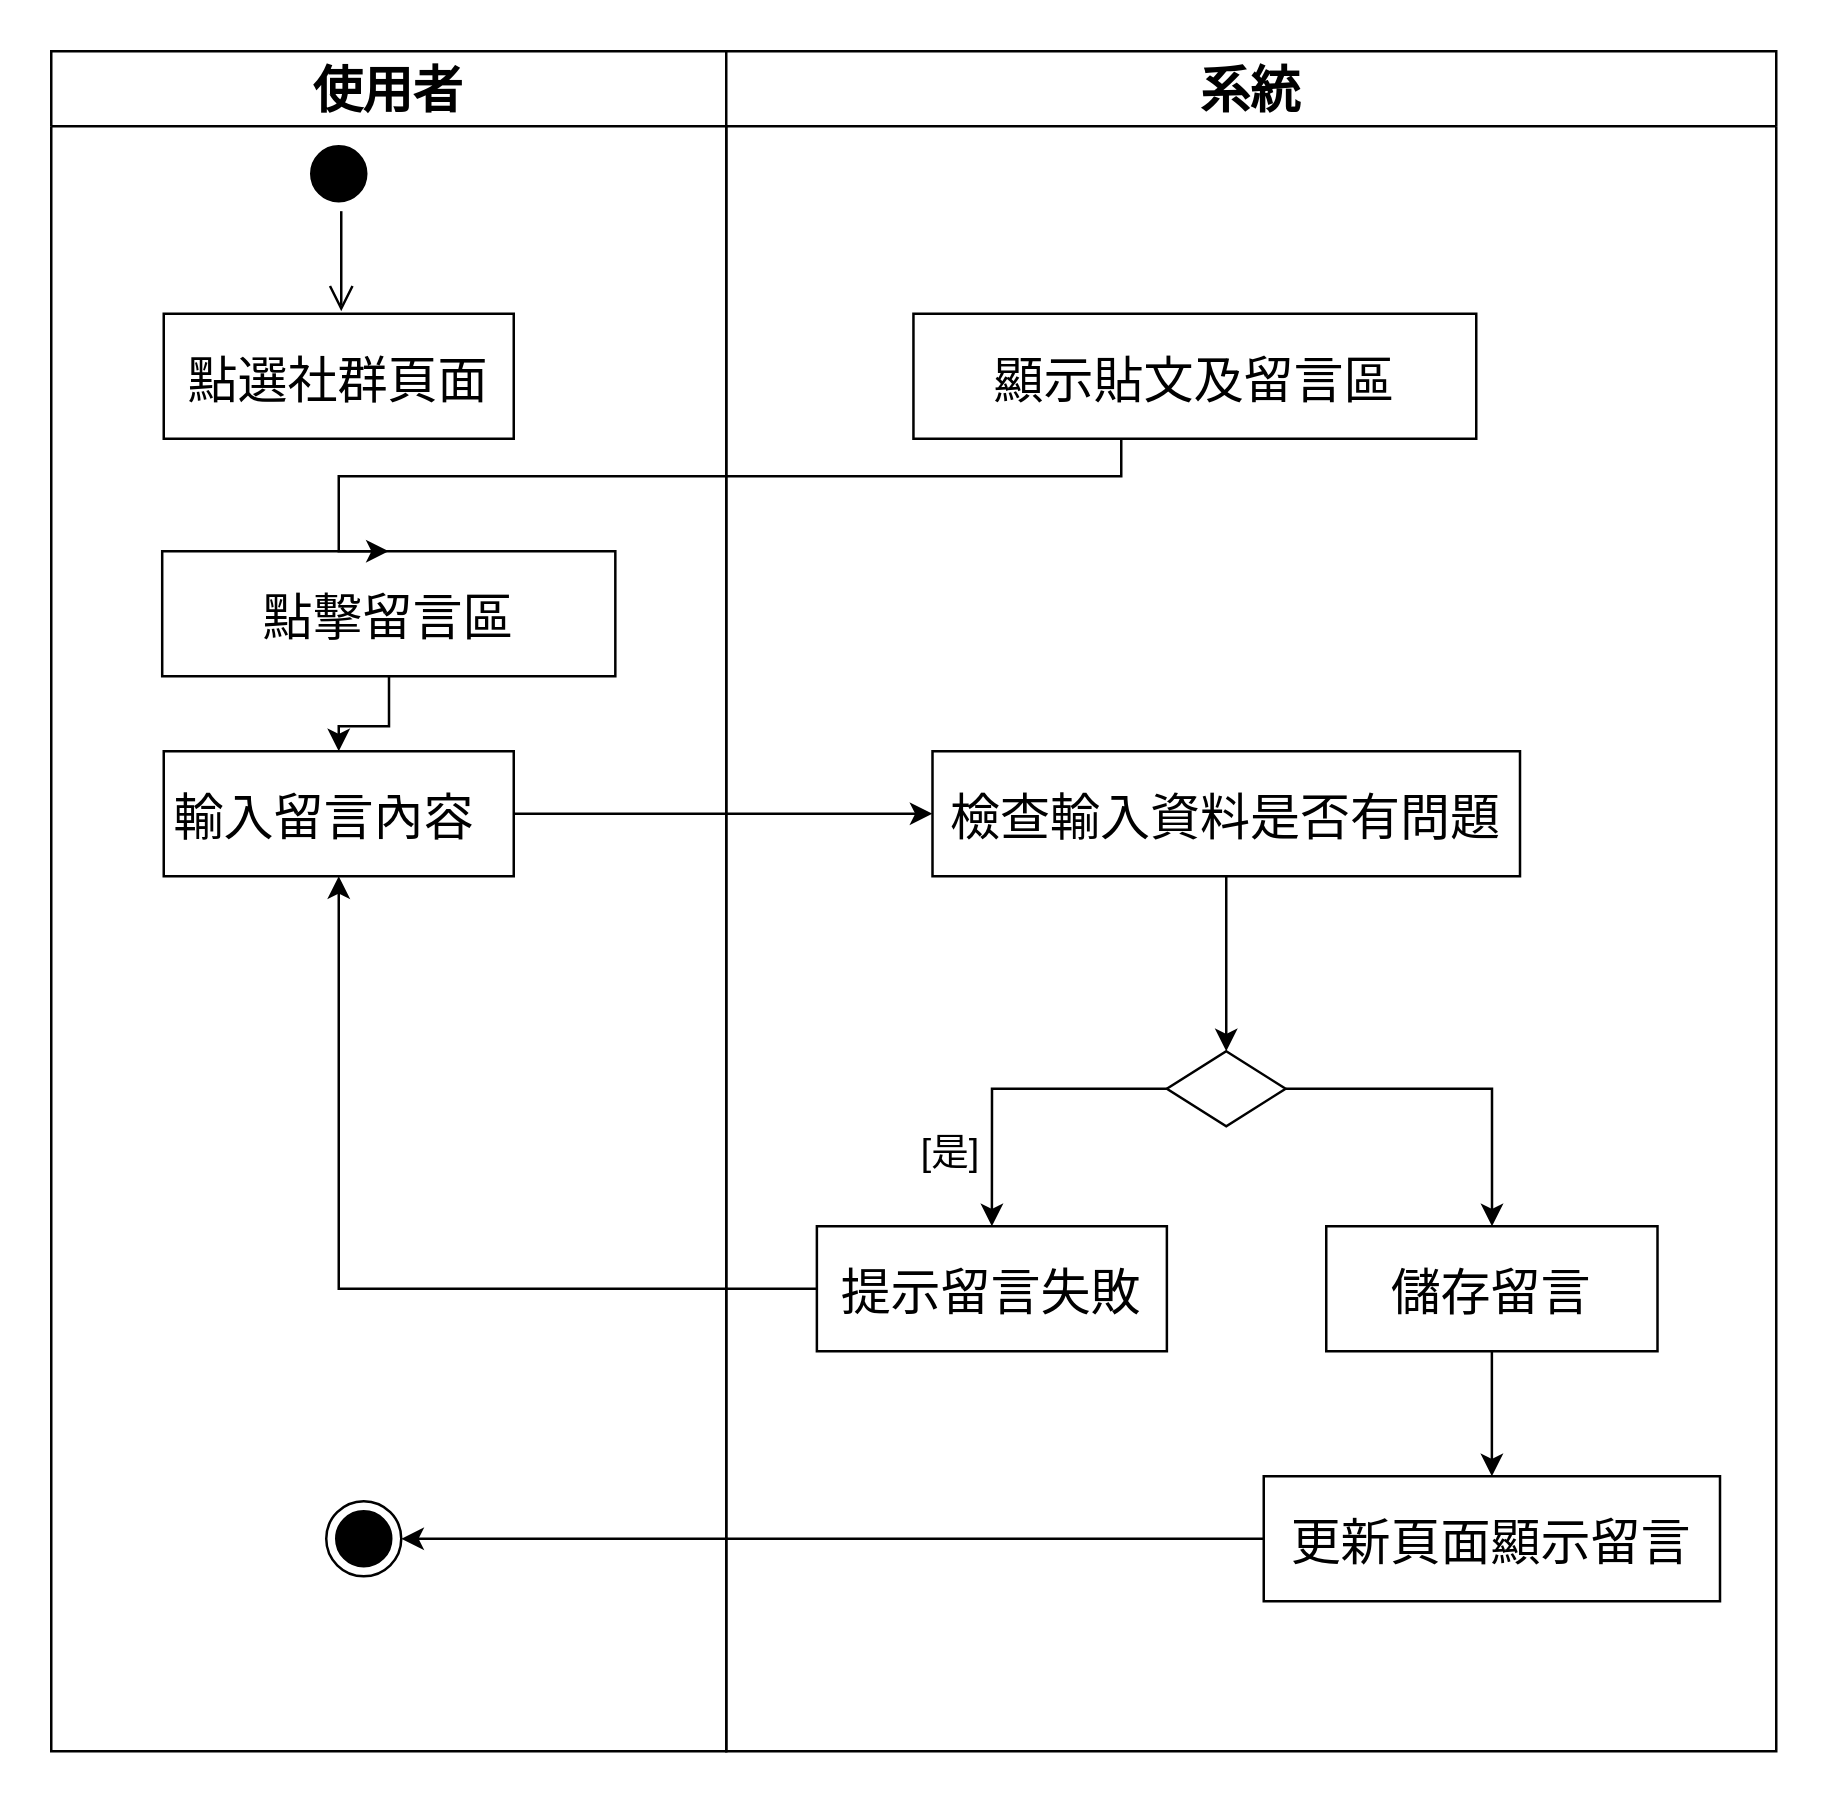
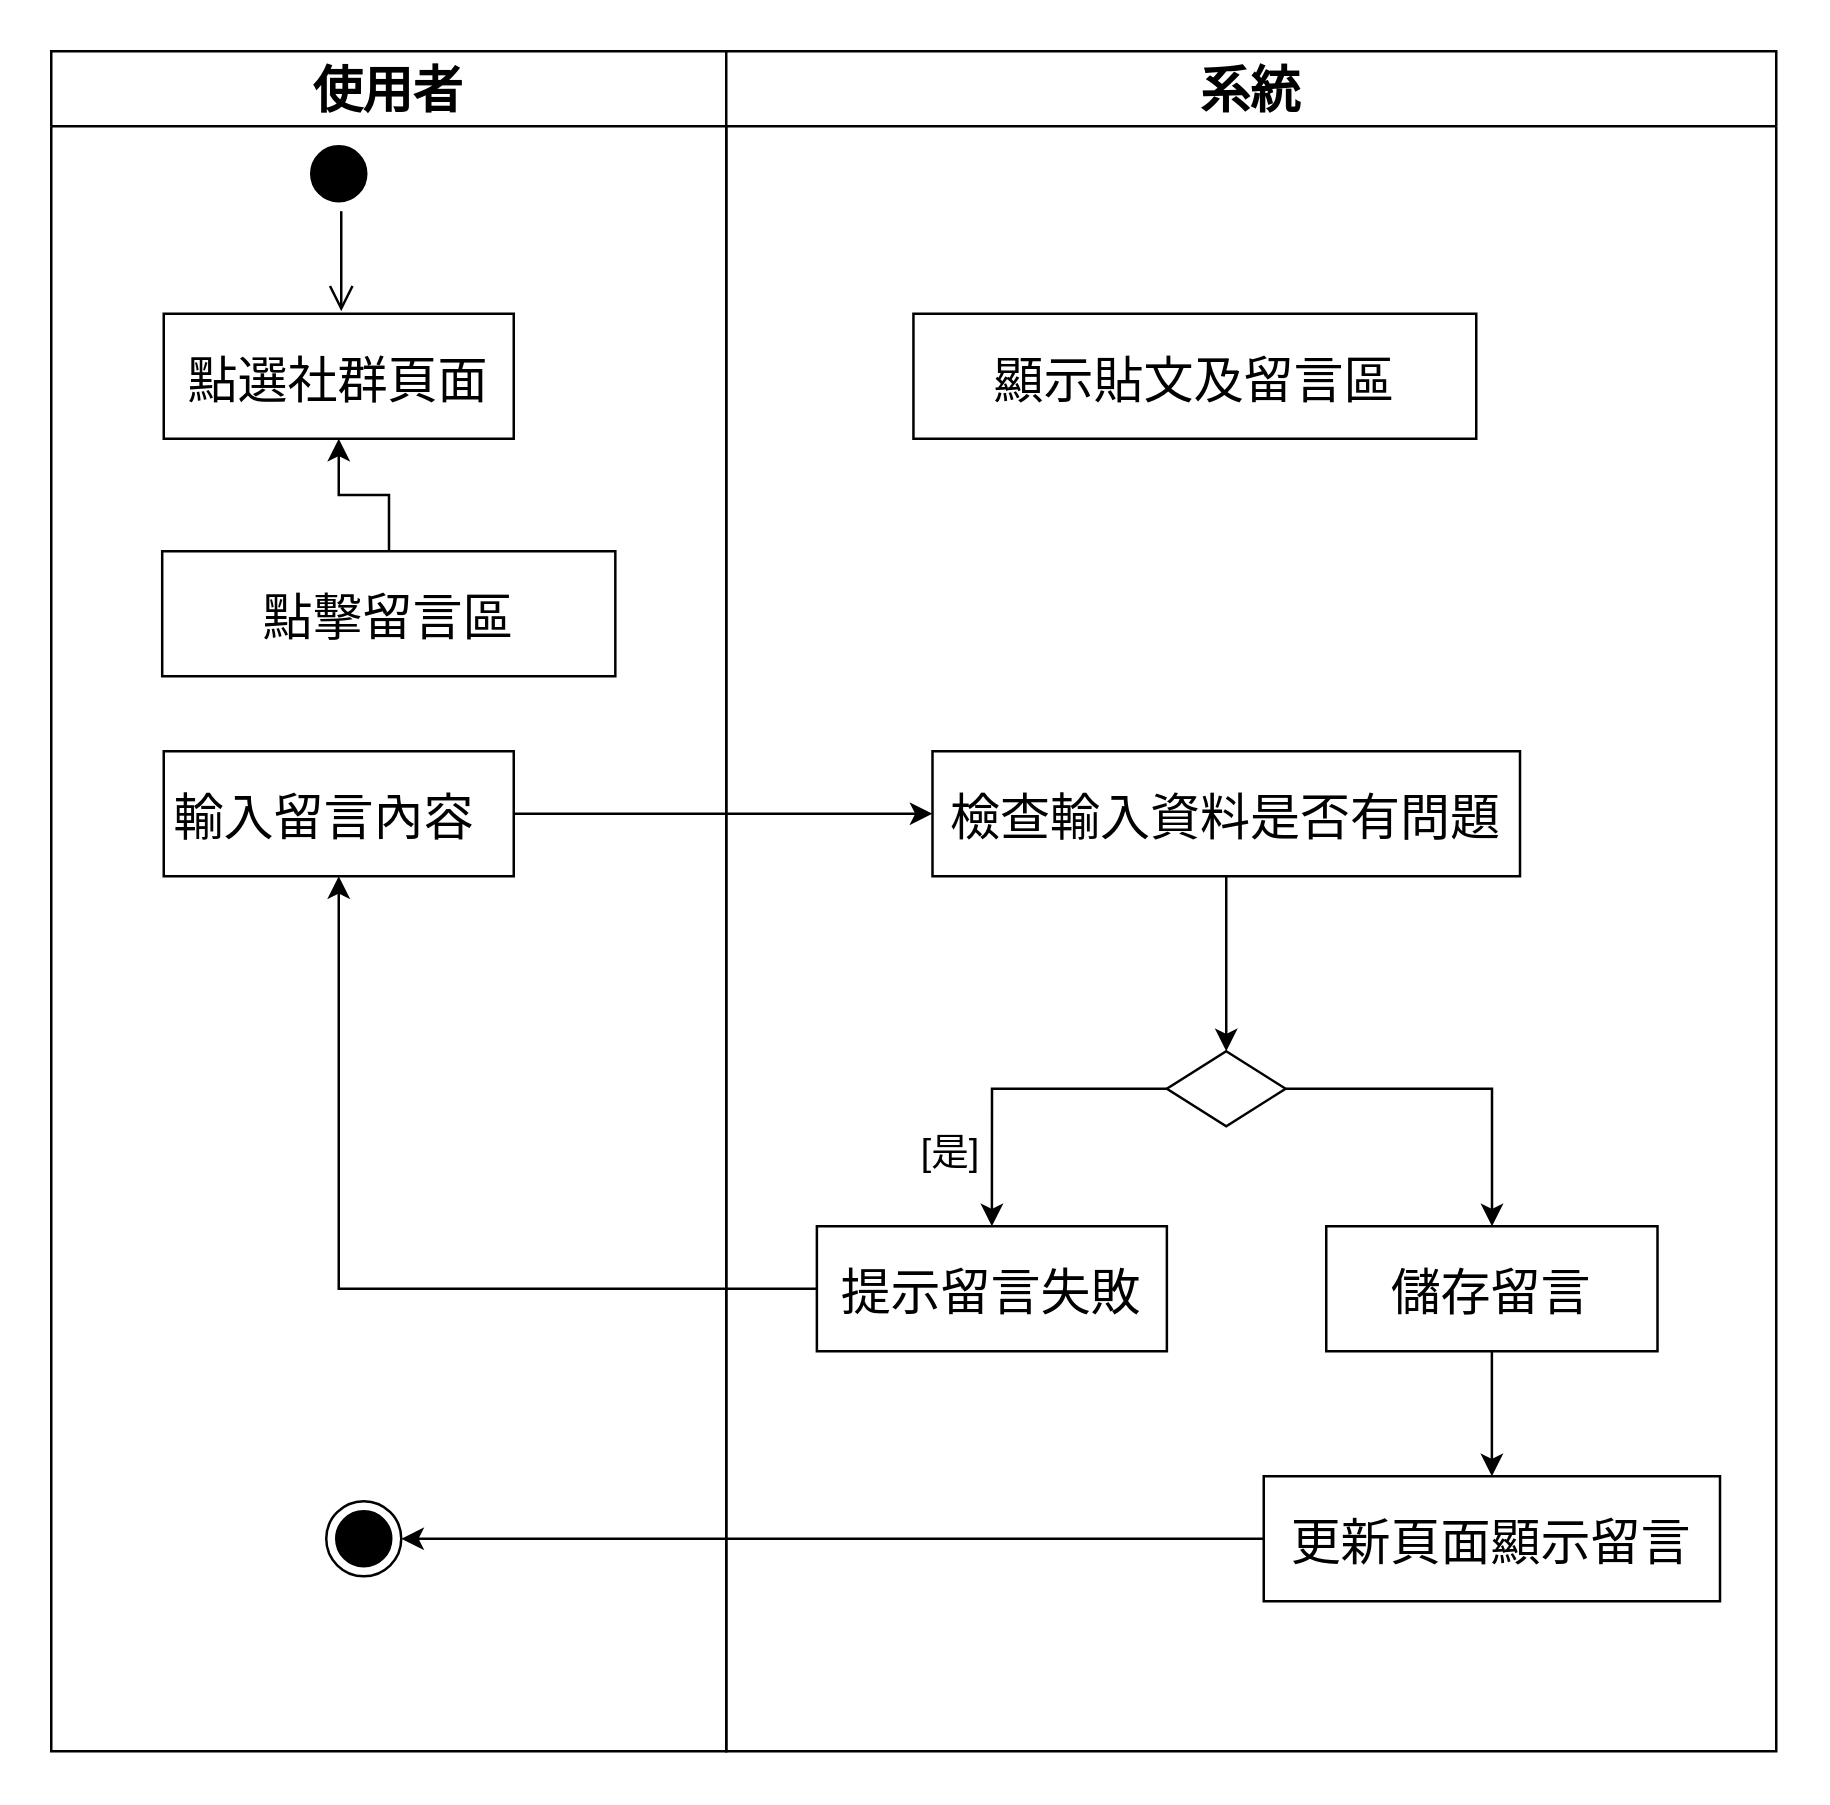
edge "顯示貼文及留言區" -> "點擊留言區": removed
edge "點擊留言區" -> "輸入留言內容": now "點擊留言區" -> "點選社群頁面"
